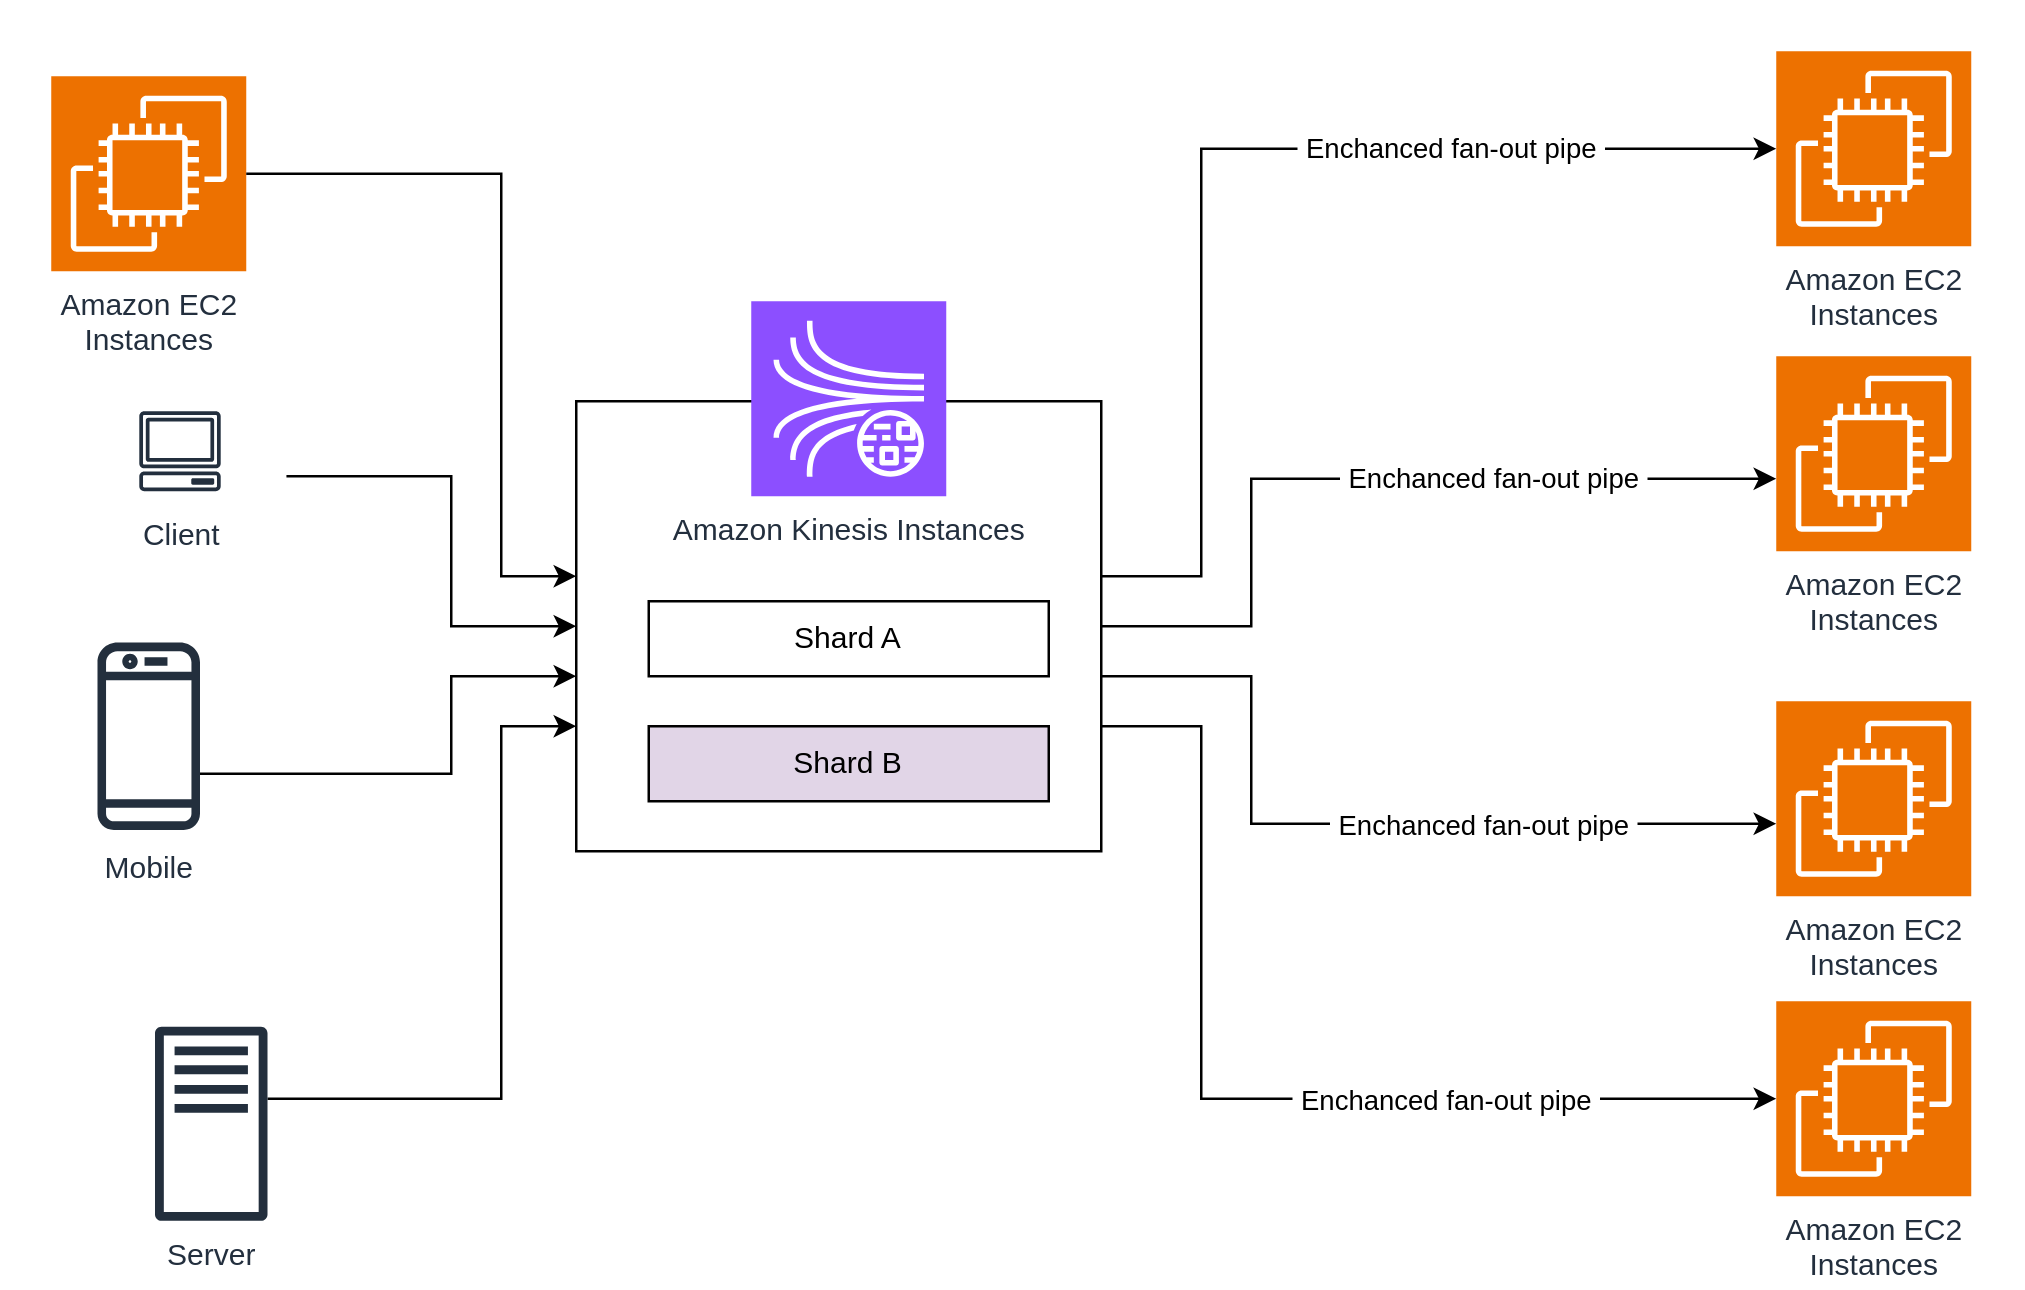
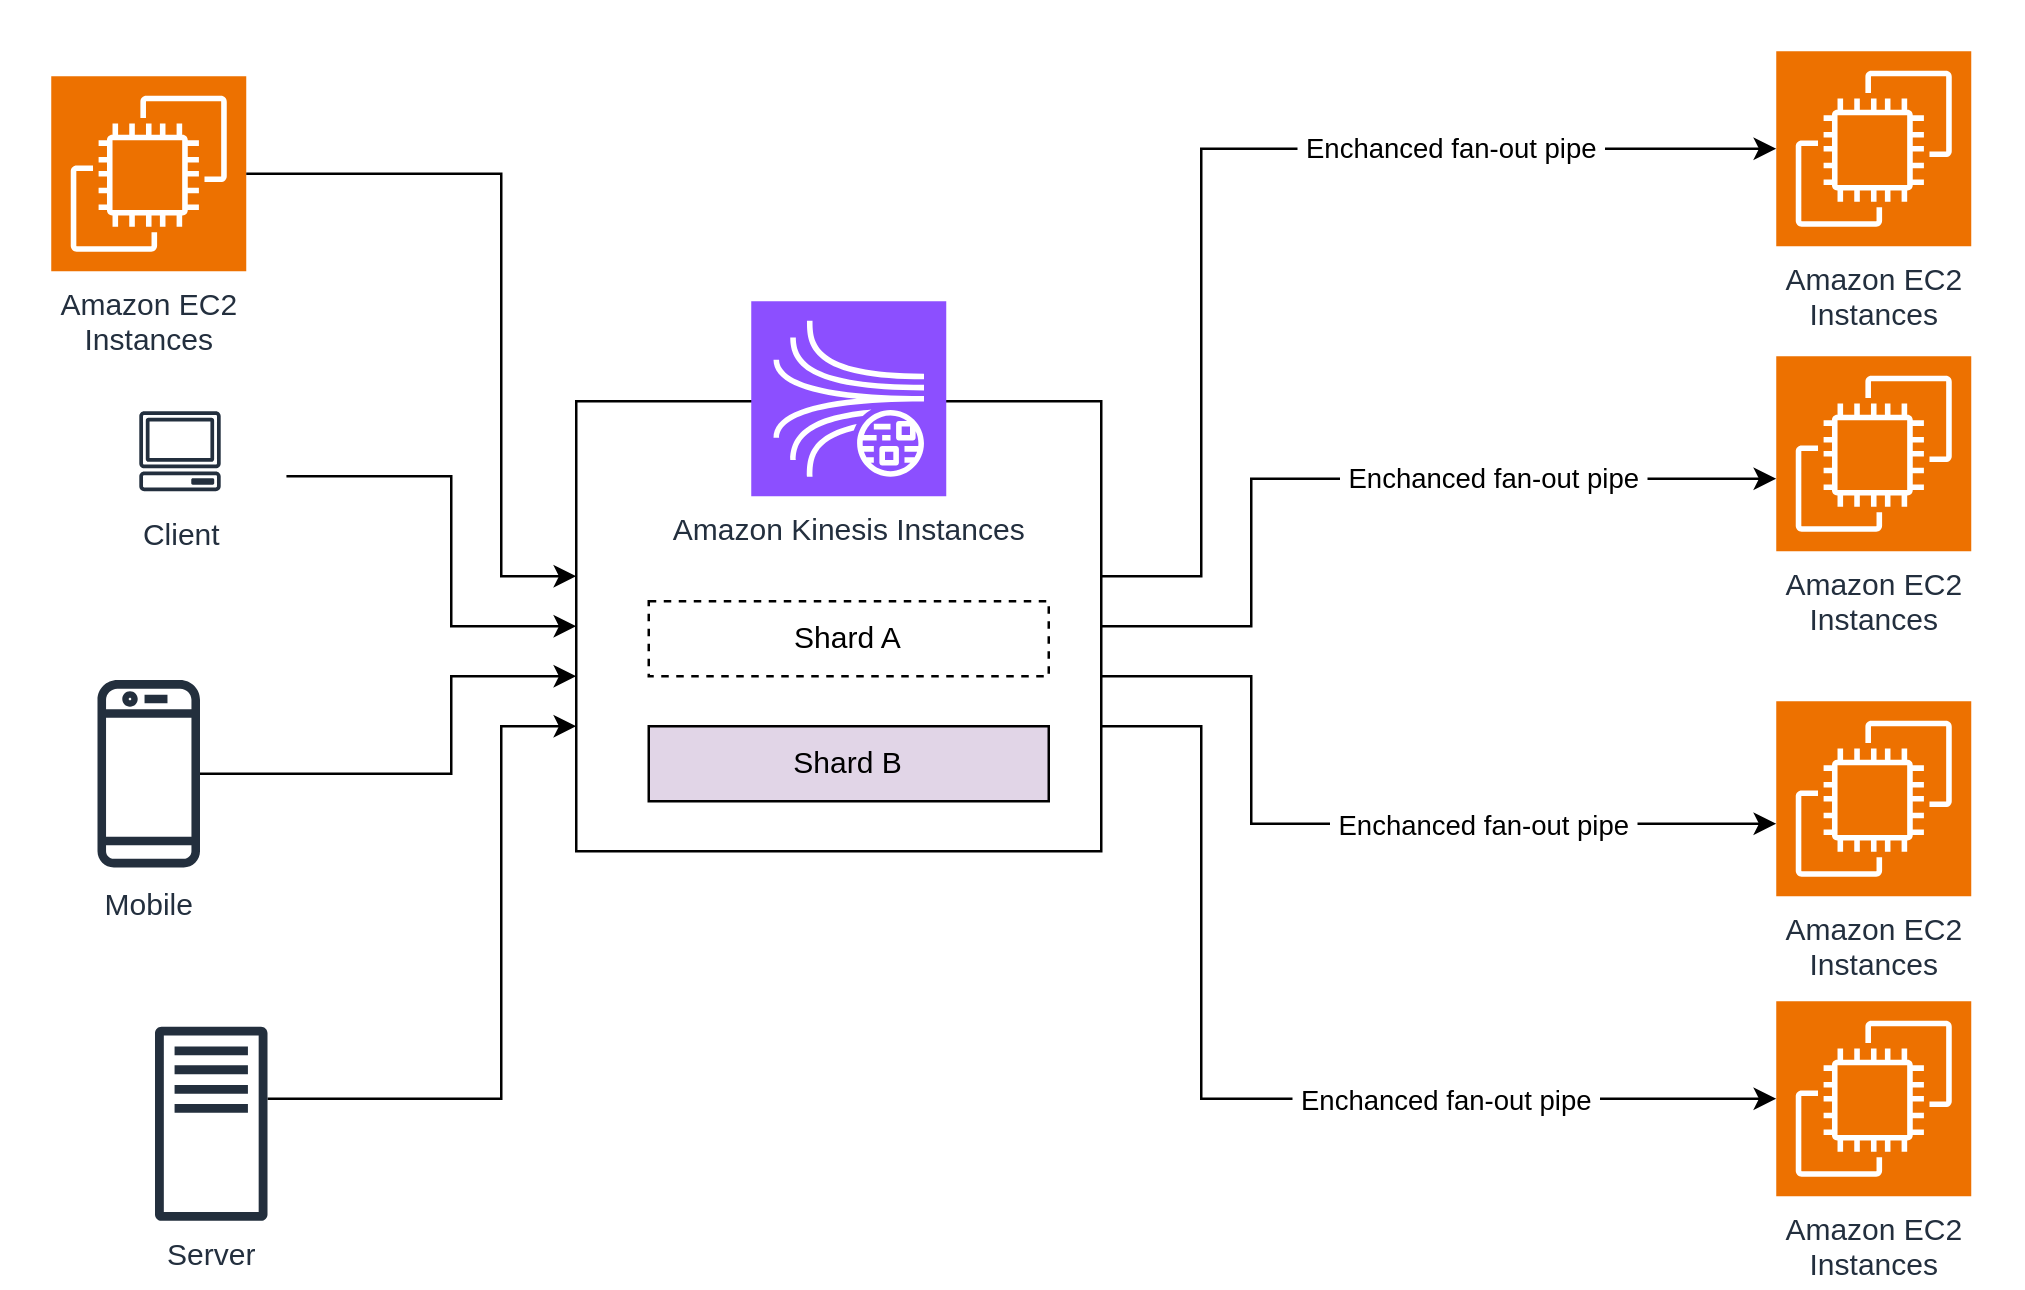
node "Shard A": style solid -> dashed
node "Mobile": moved (149, 736) -> (149, 774)
